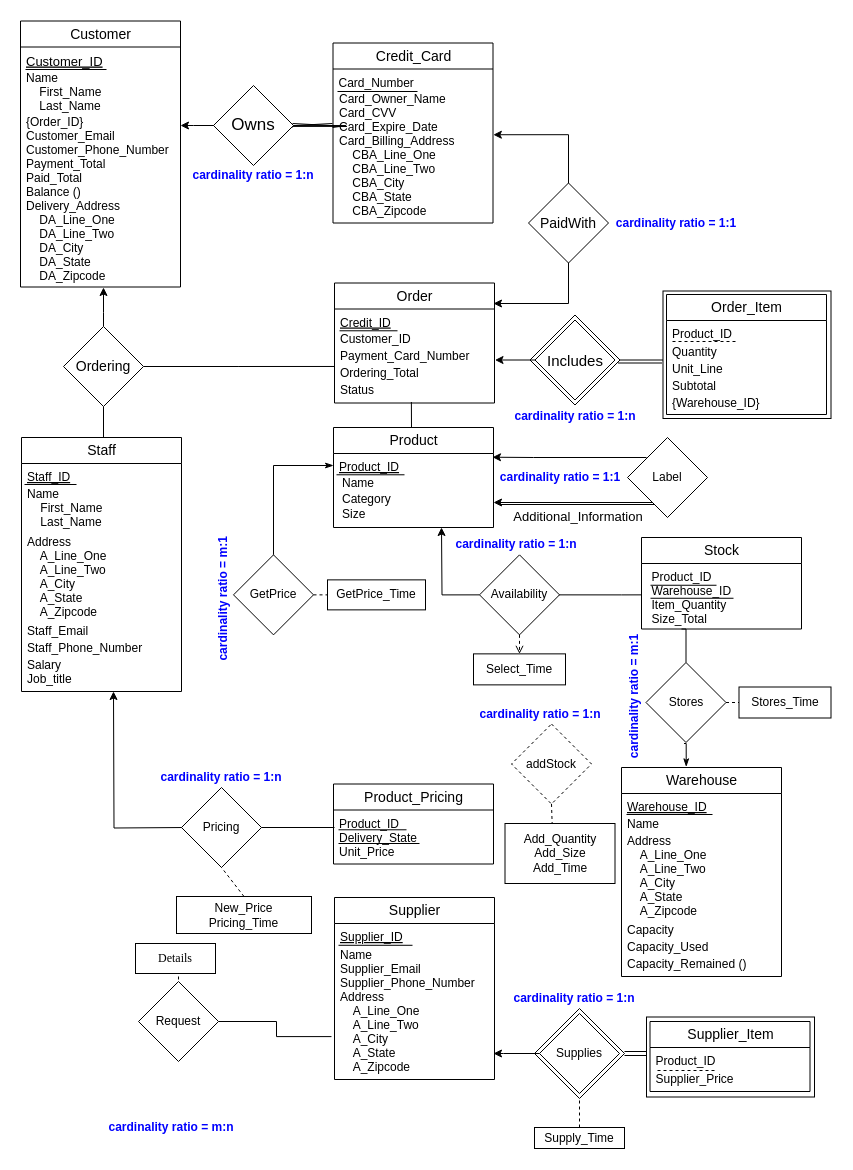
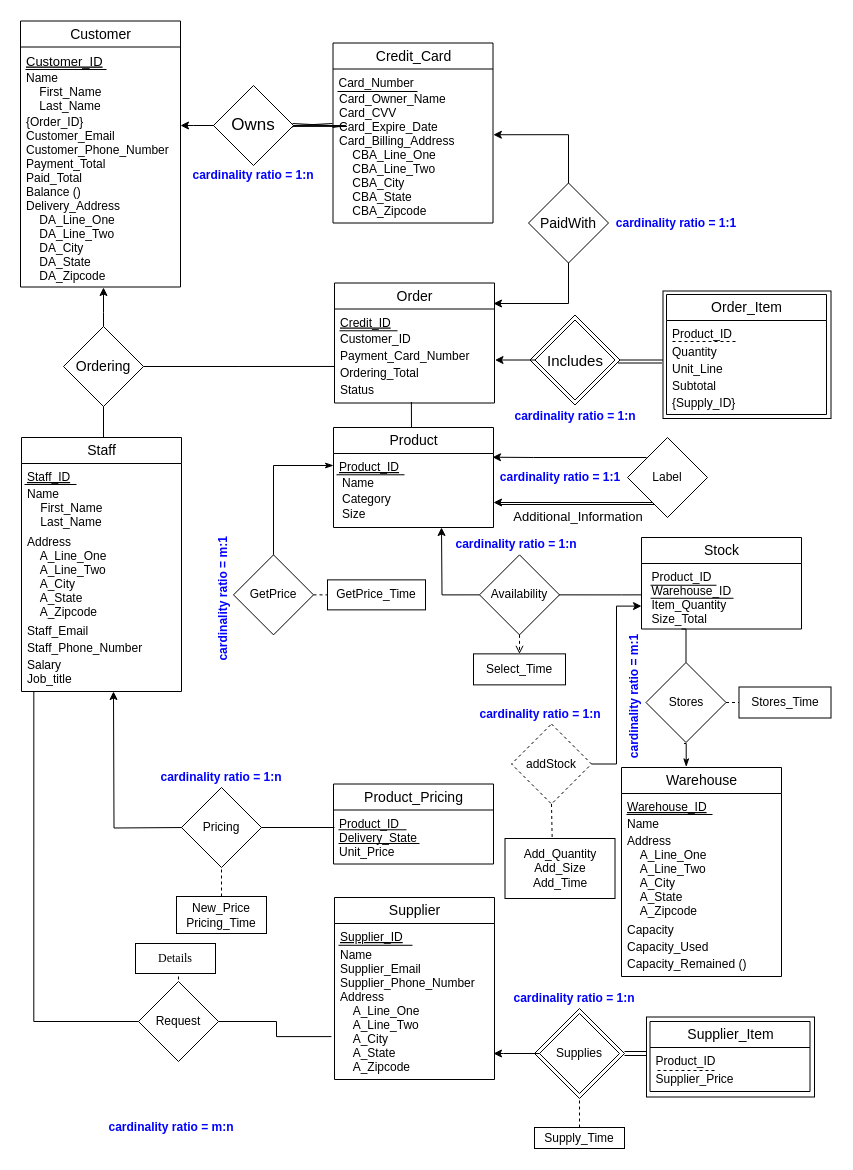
node "{Warehouse_ID}": label "{Warehouse_ID}" -> "{Supply_ID}"
edge "addStock" -> "Stock": added
node "Add_Quantity Add_Size Add_Time": moved (560, 854) -> (560, 869)
edge "Salary Job_title" -- "Request": added
node "New_Price Pricing_Time": size 135x37 -> 90x37
